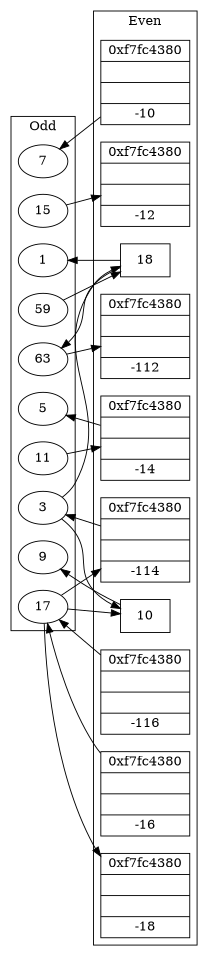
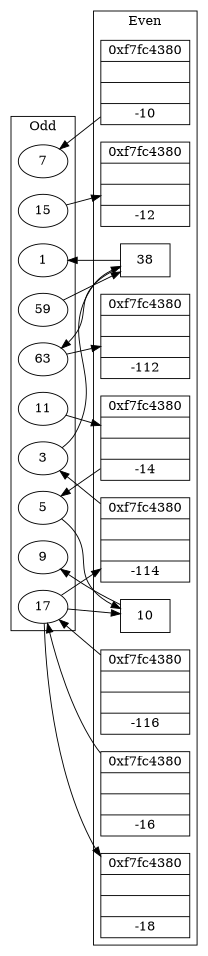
node "18": label "18" -> "38"
edge "3" -> "10": now "5" -> "10"
